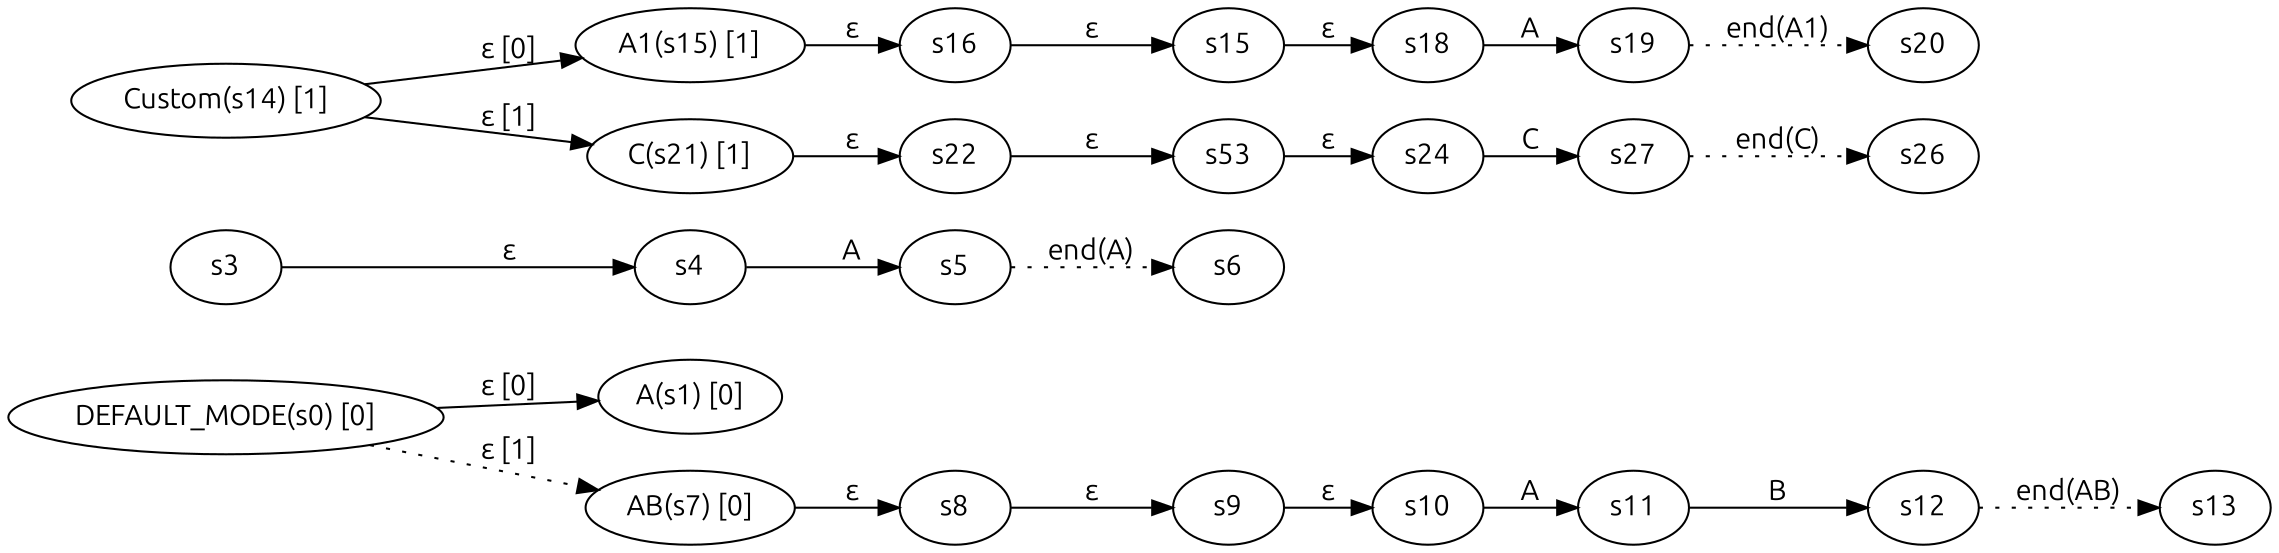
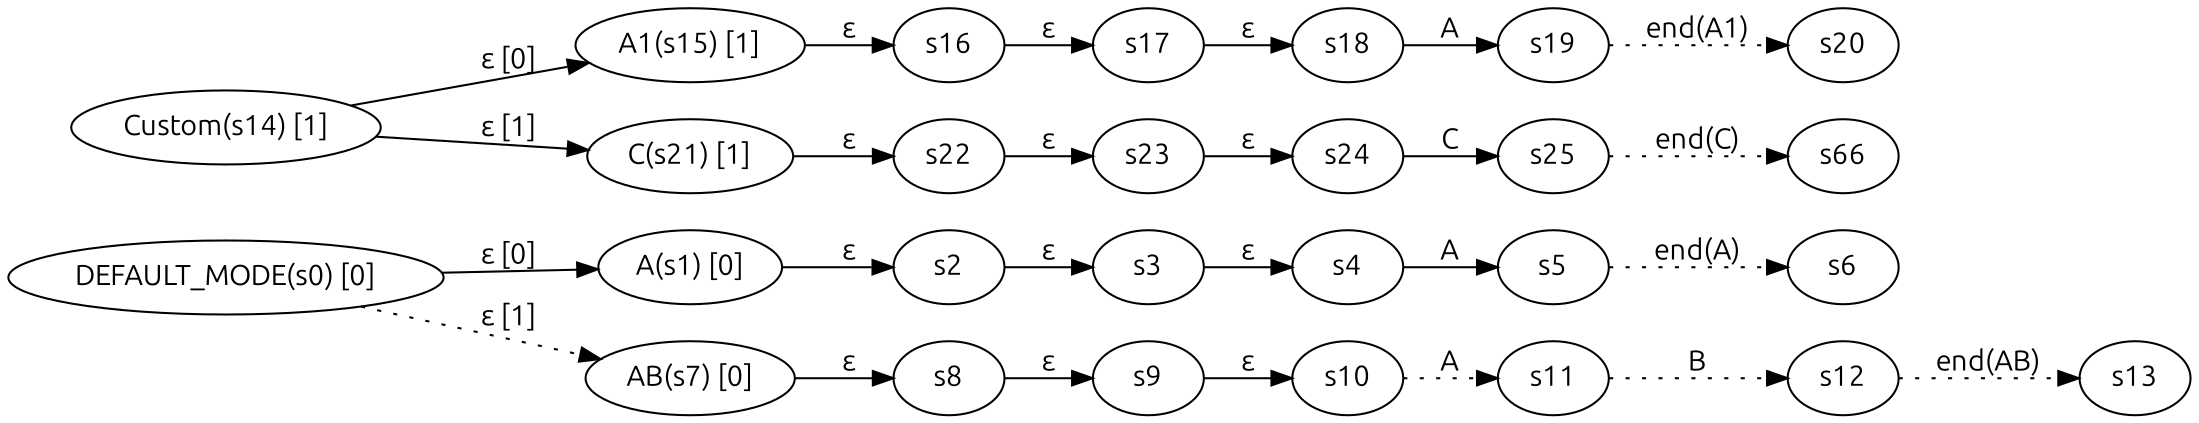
node "s15": label "s15" -> "s17"
node "s53": label "s53" -> "s23"
node "s27": label "s27" -> "s25"
node "s26": label "s26" -> "s66"
node "s2": added
edge "s10" -> "s11": style solid -> dotted
edge "s11" -> "s12": style solid -> dotted
